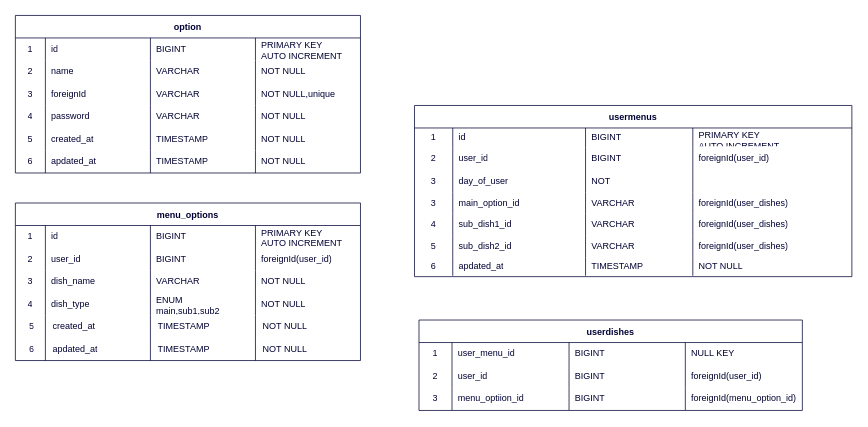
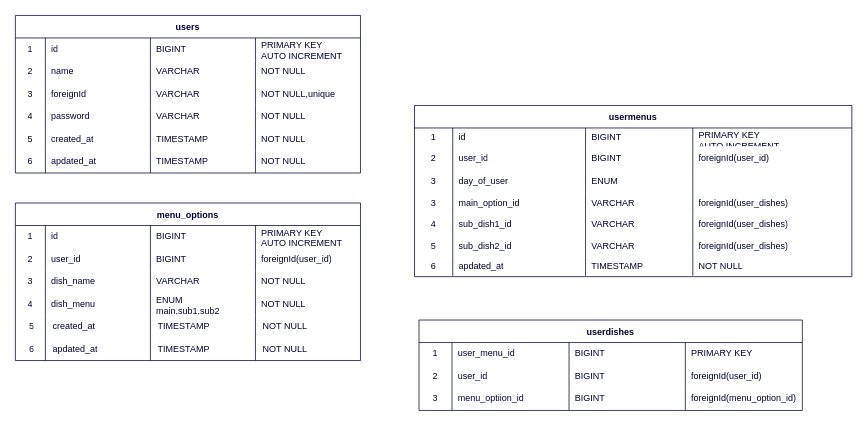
node "option": label "option" -> "users"
node "NOT": label "NOT" -> "ENUM"
node "dish_type": label "dish_type" -> "dish_menu"
node "NULL KEY": label "NULL KEY" -> "PRIMARY KEY"
